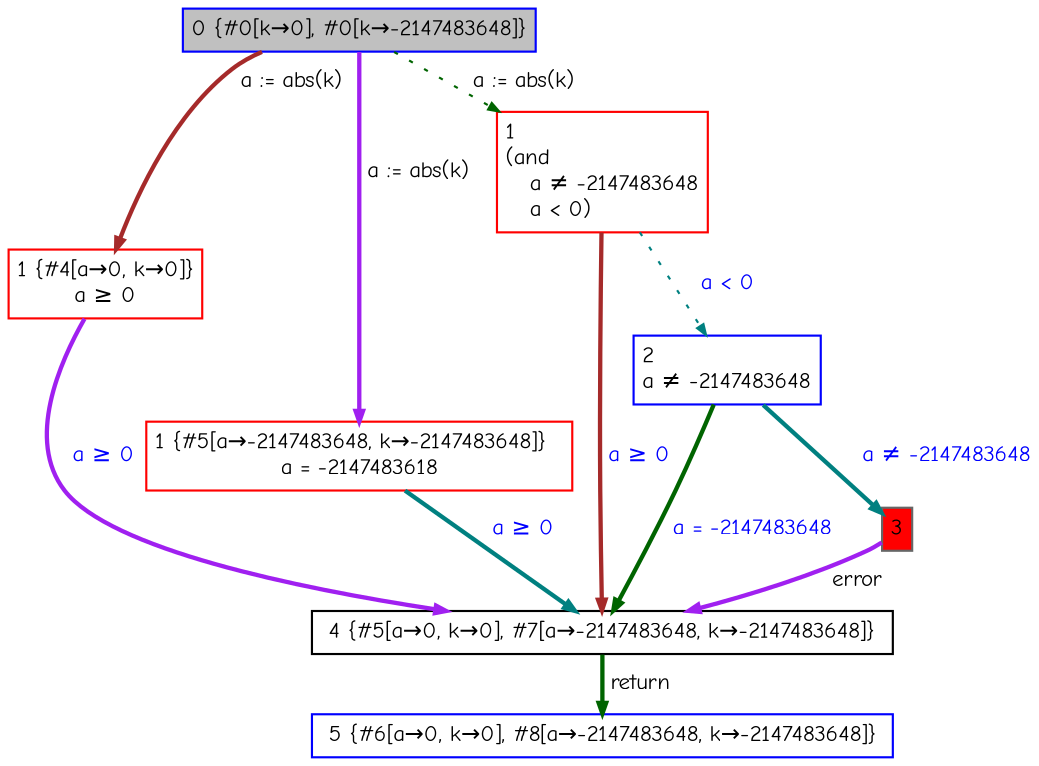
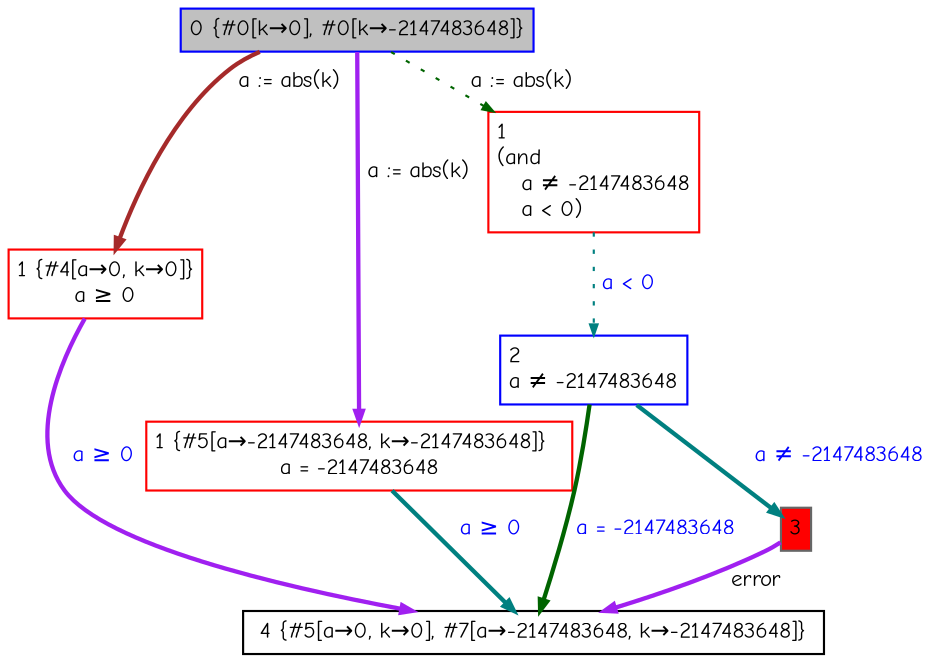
edge "1 (and a ≠ -2147483648 a < 0)" -> "4 {#5[a→0, k→0], #7[a→-2147483648, k→-2147483648]}": removed, label "a ≥ 0"
node "1 {#5[a→-2147483648, k→-2147483648]} a = -2147483618": label "1 {#5[a→-2147483648, k→-2147483648]} a = -2147483618" -> "1 {#5[a→-2147483648, k→-2147483648]} a = -2147483648"
node "5 {#6[a→0, k→0], #8[a→-2147483648, k→-2147483648]}": removed
